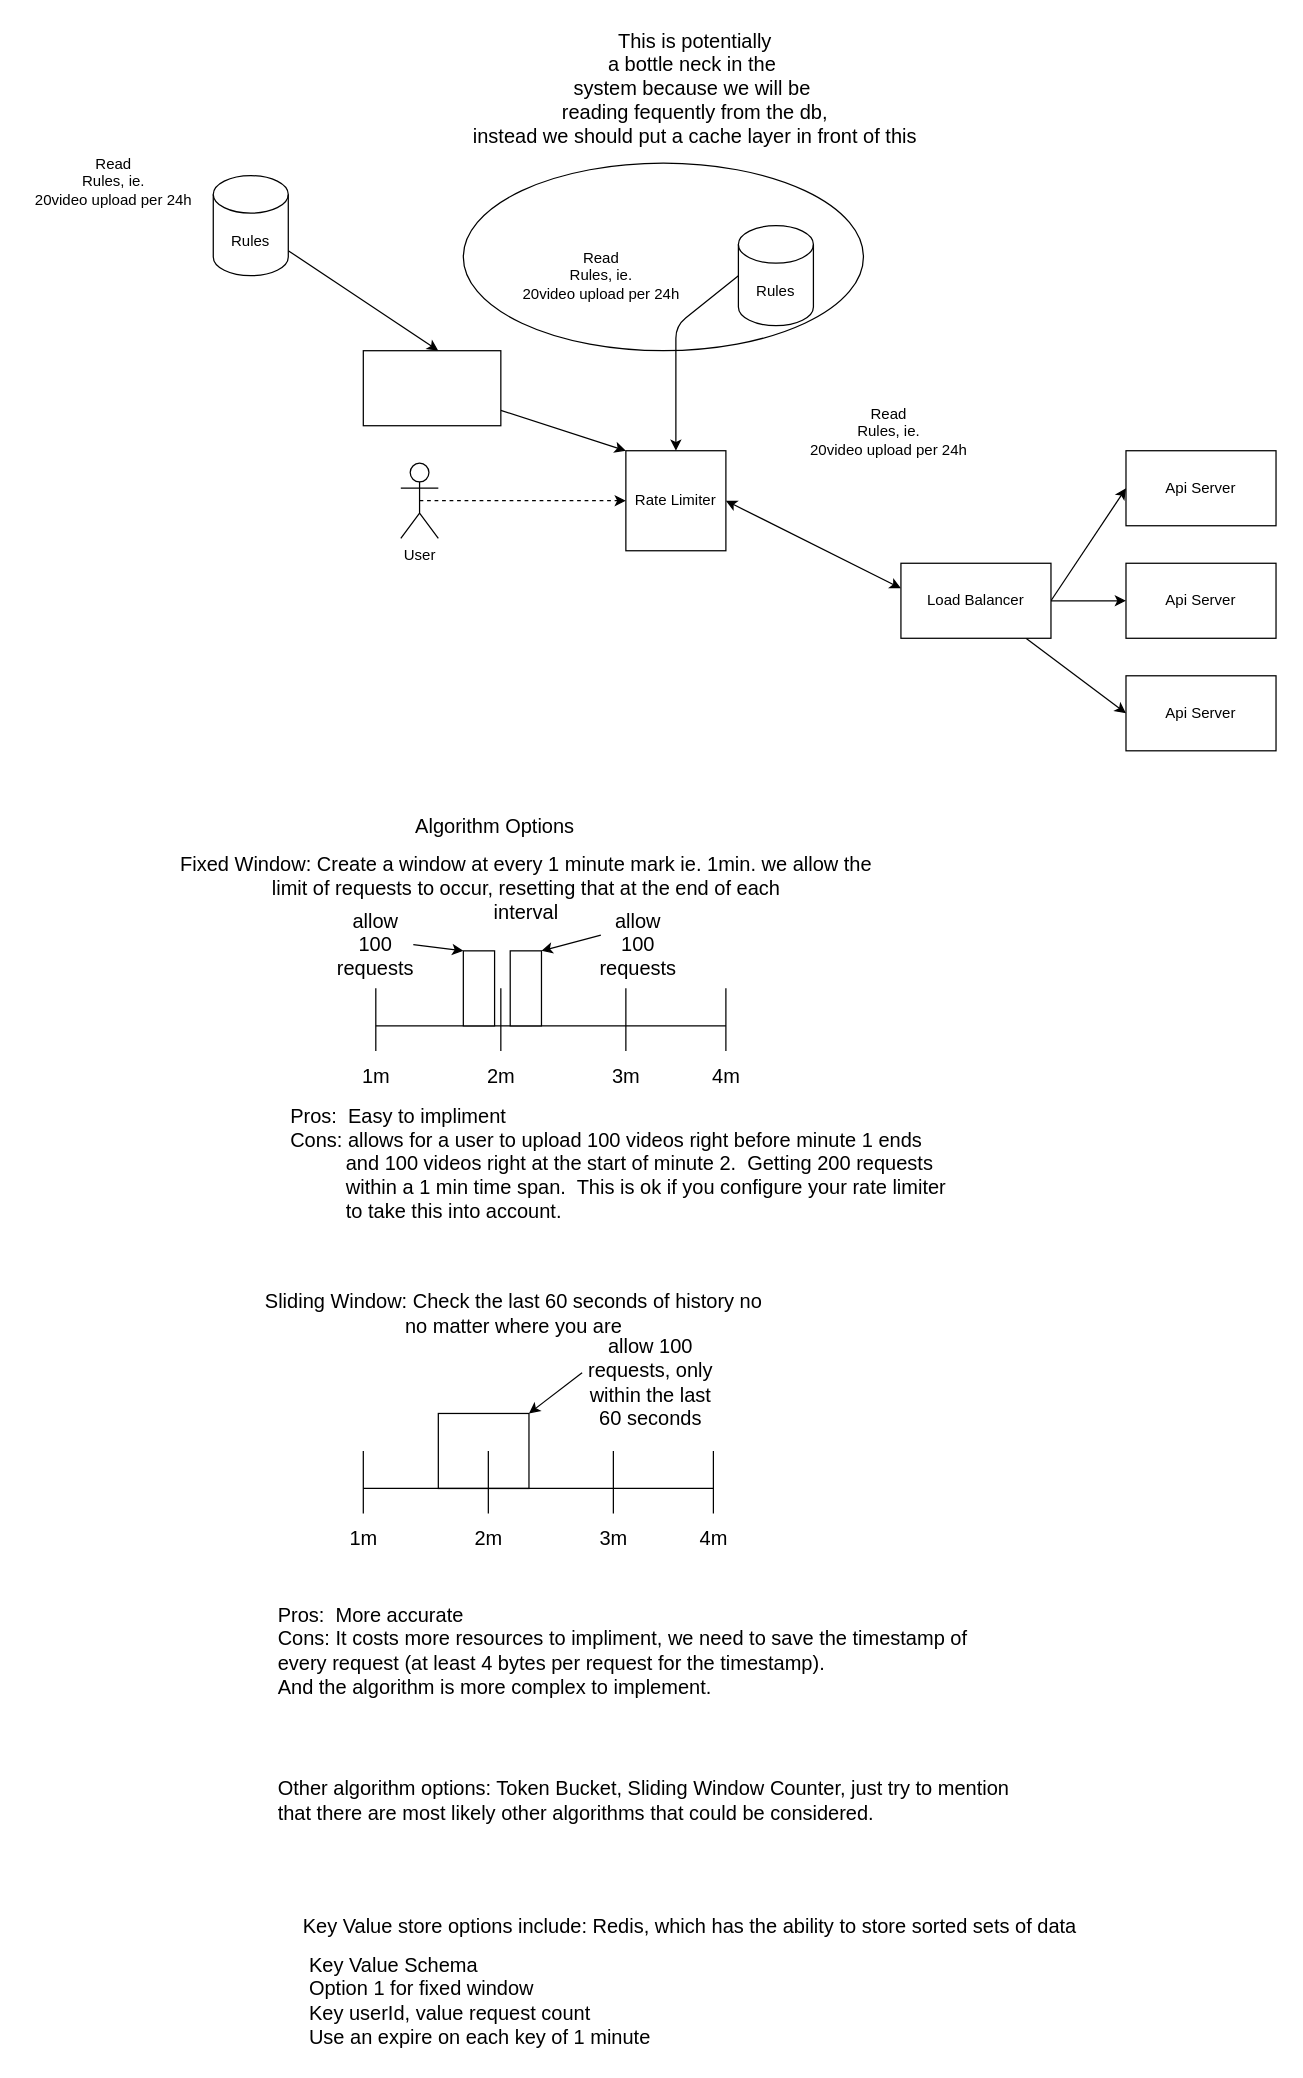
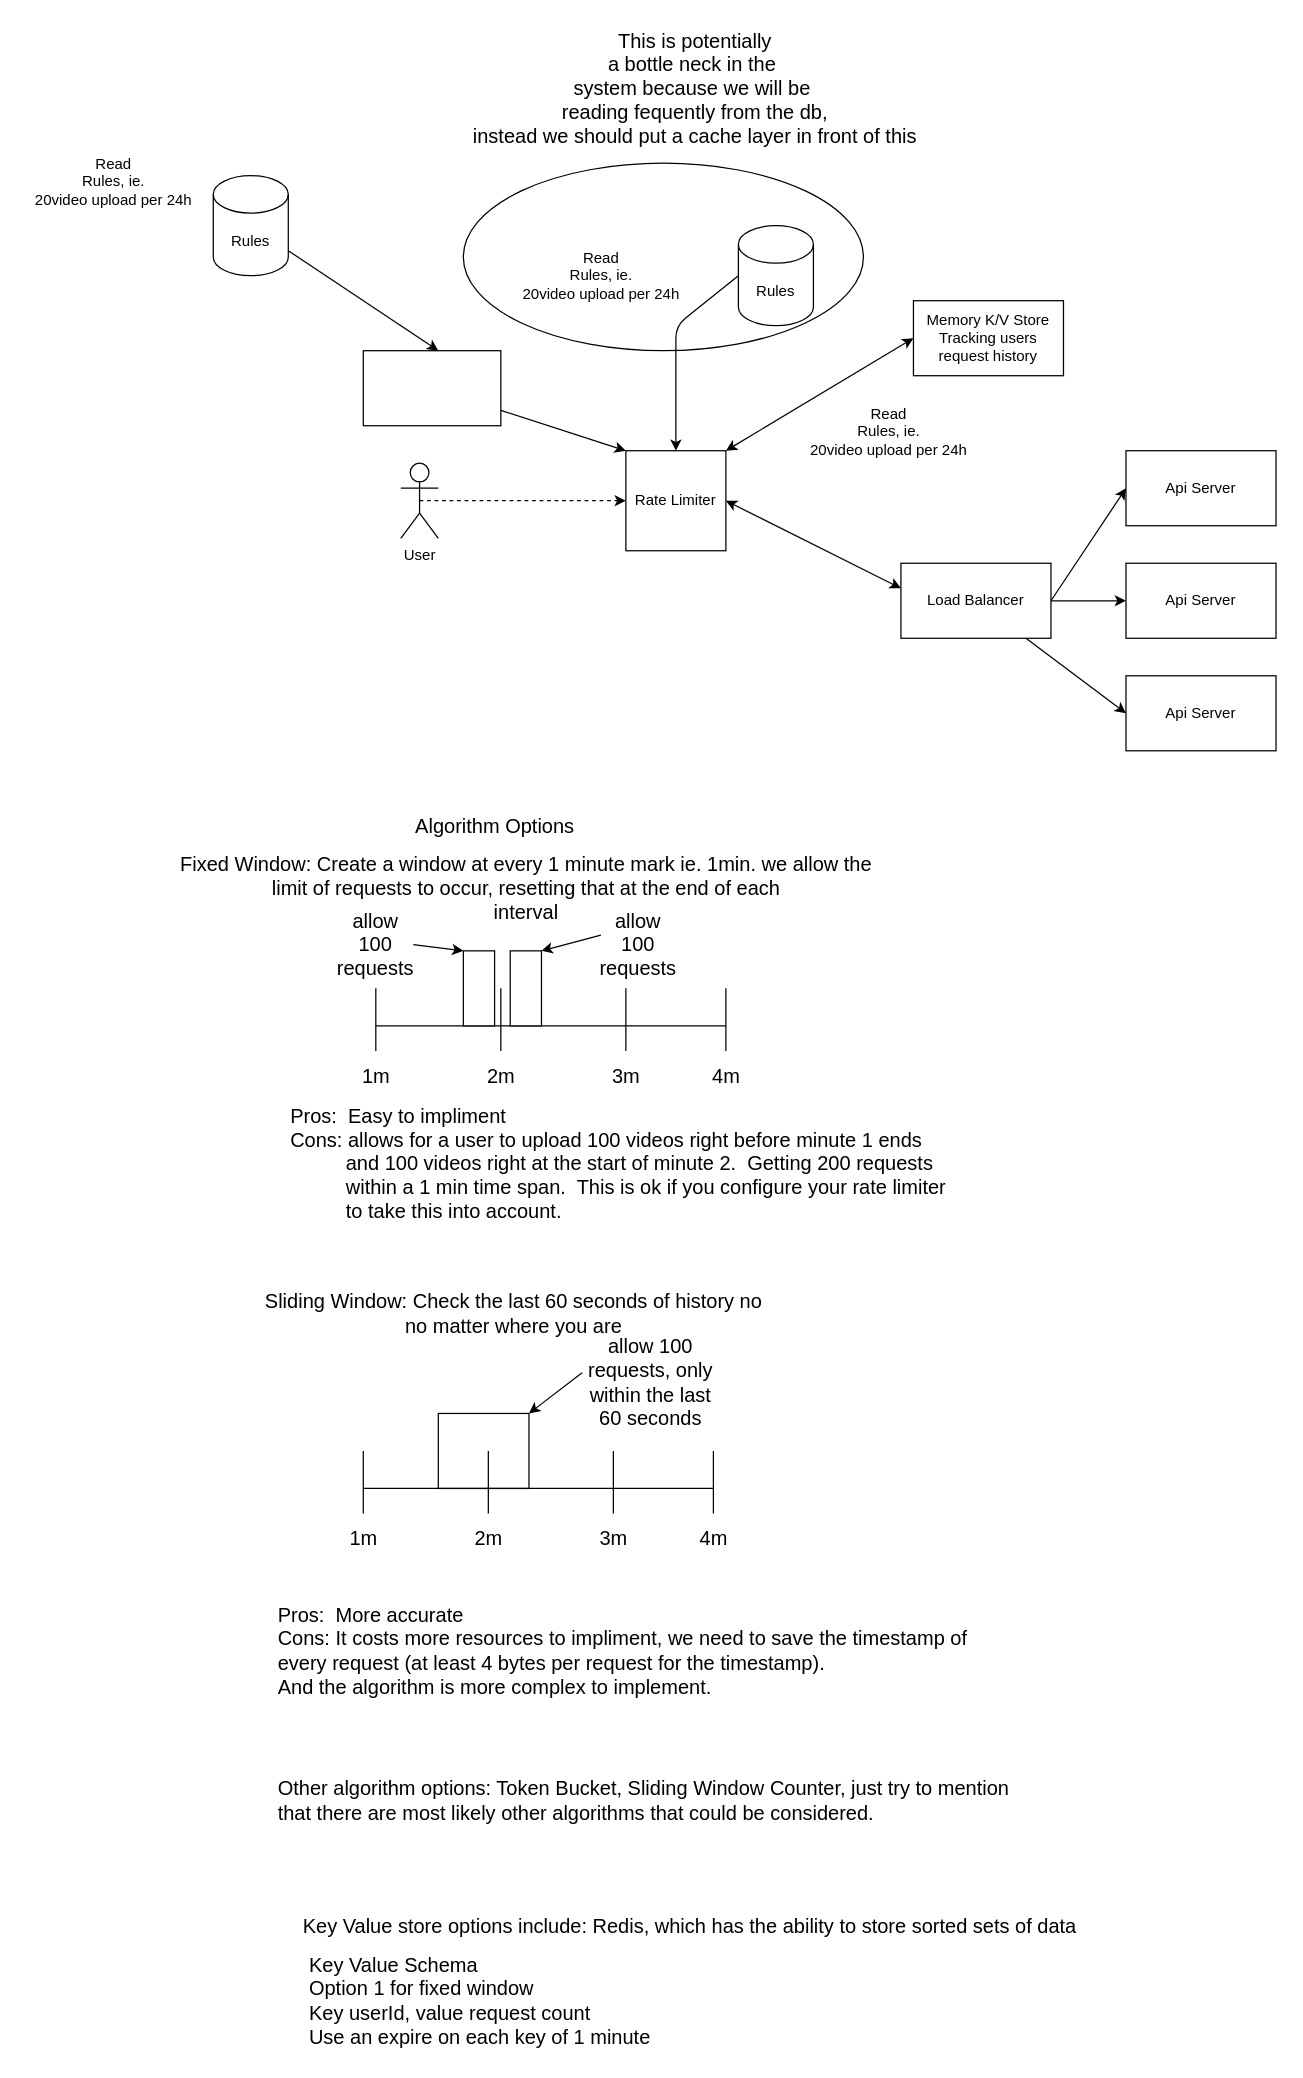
node "Memory K/V Store Tracking users request history": added
edge "Memory K/V Store Tracking users request history" -- "Rate Limiter": added
